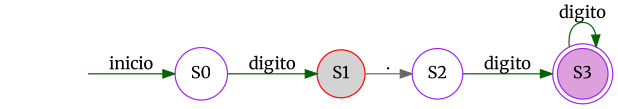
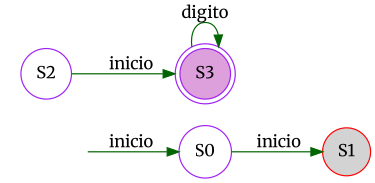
edge "S0" -> "S1": label "digito" -> "inicio"
edge "S2" -> "S3": label "digito" -> "inicio"
edge "S1" -> "S2": removed, label "."
